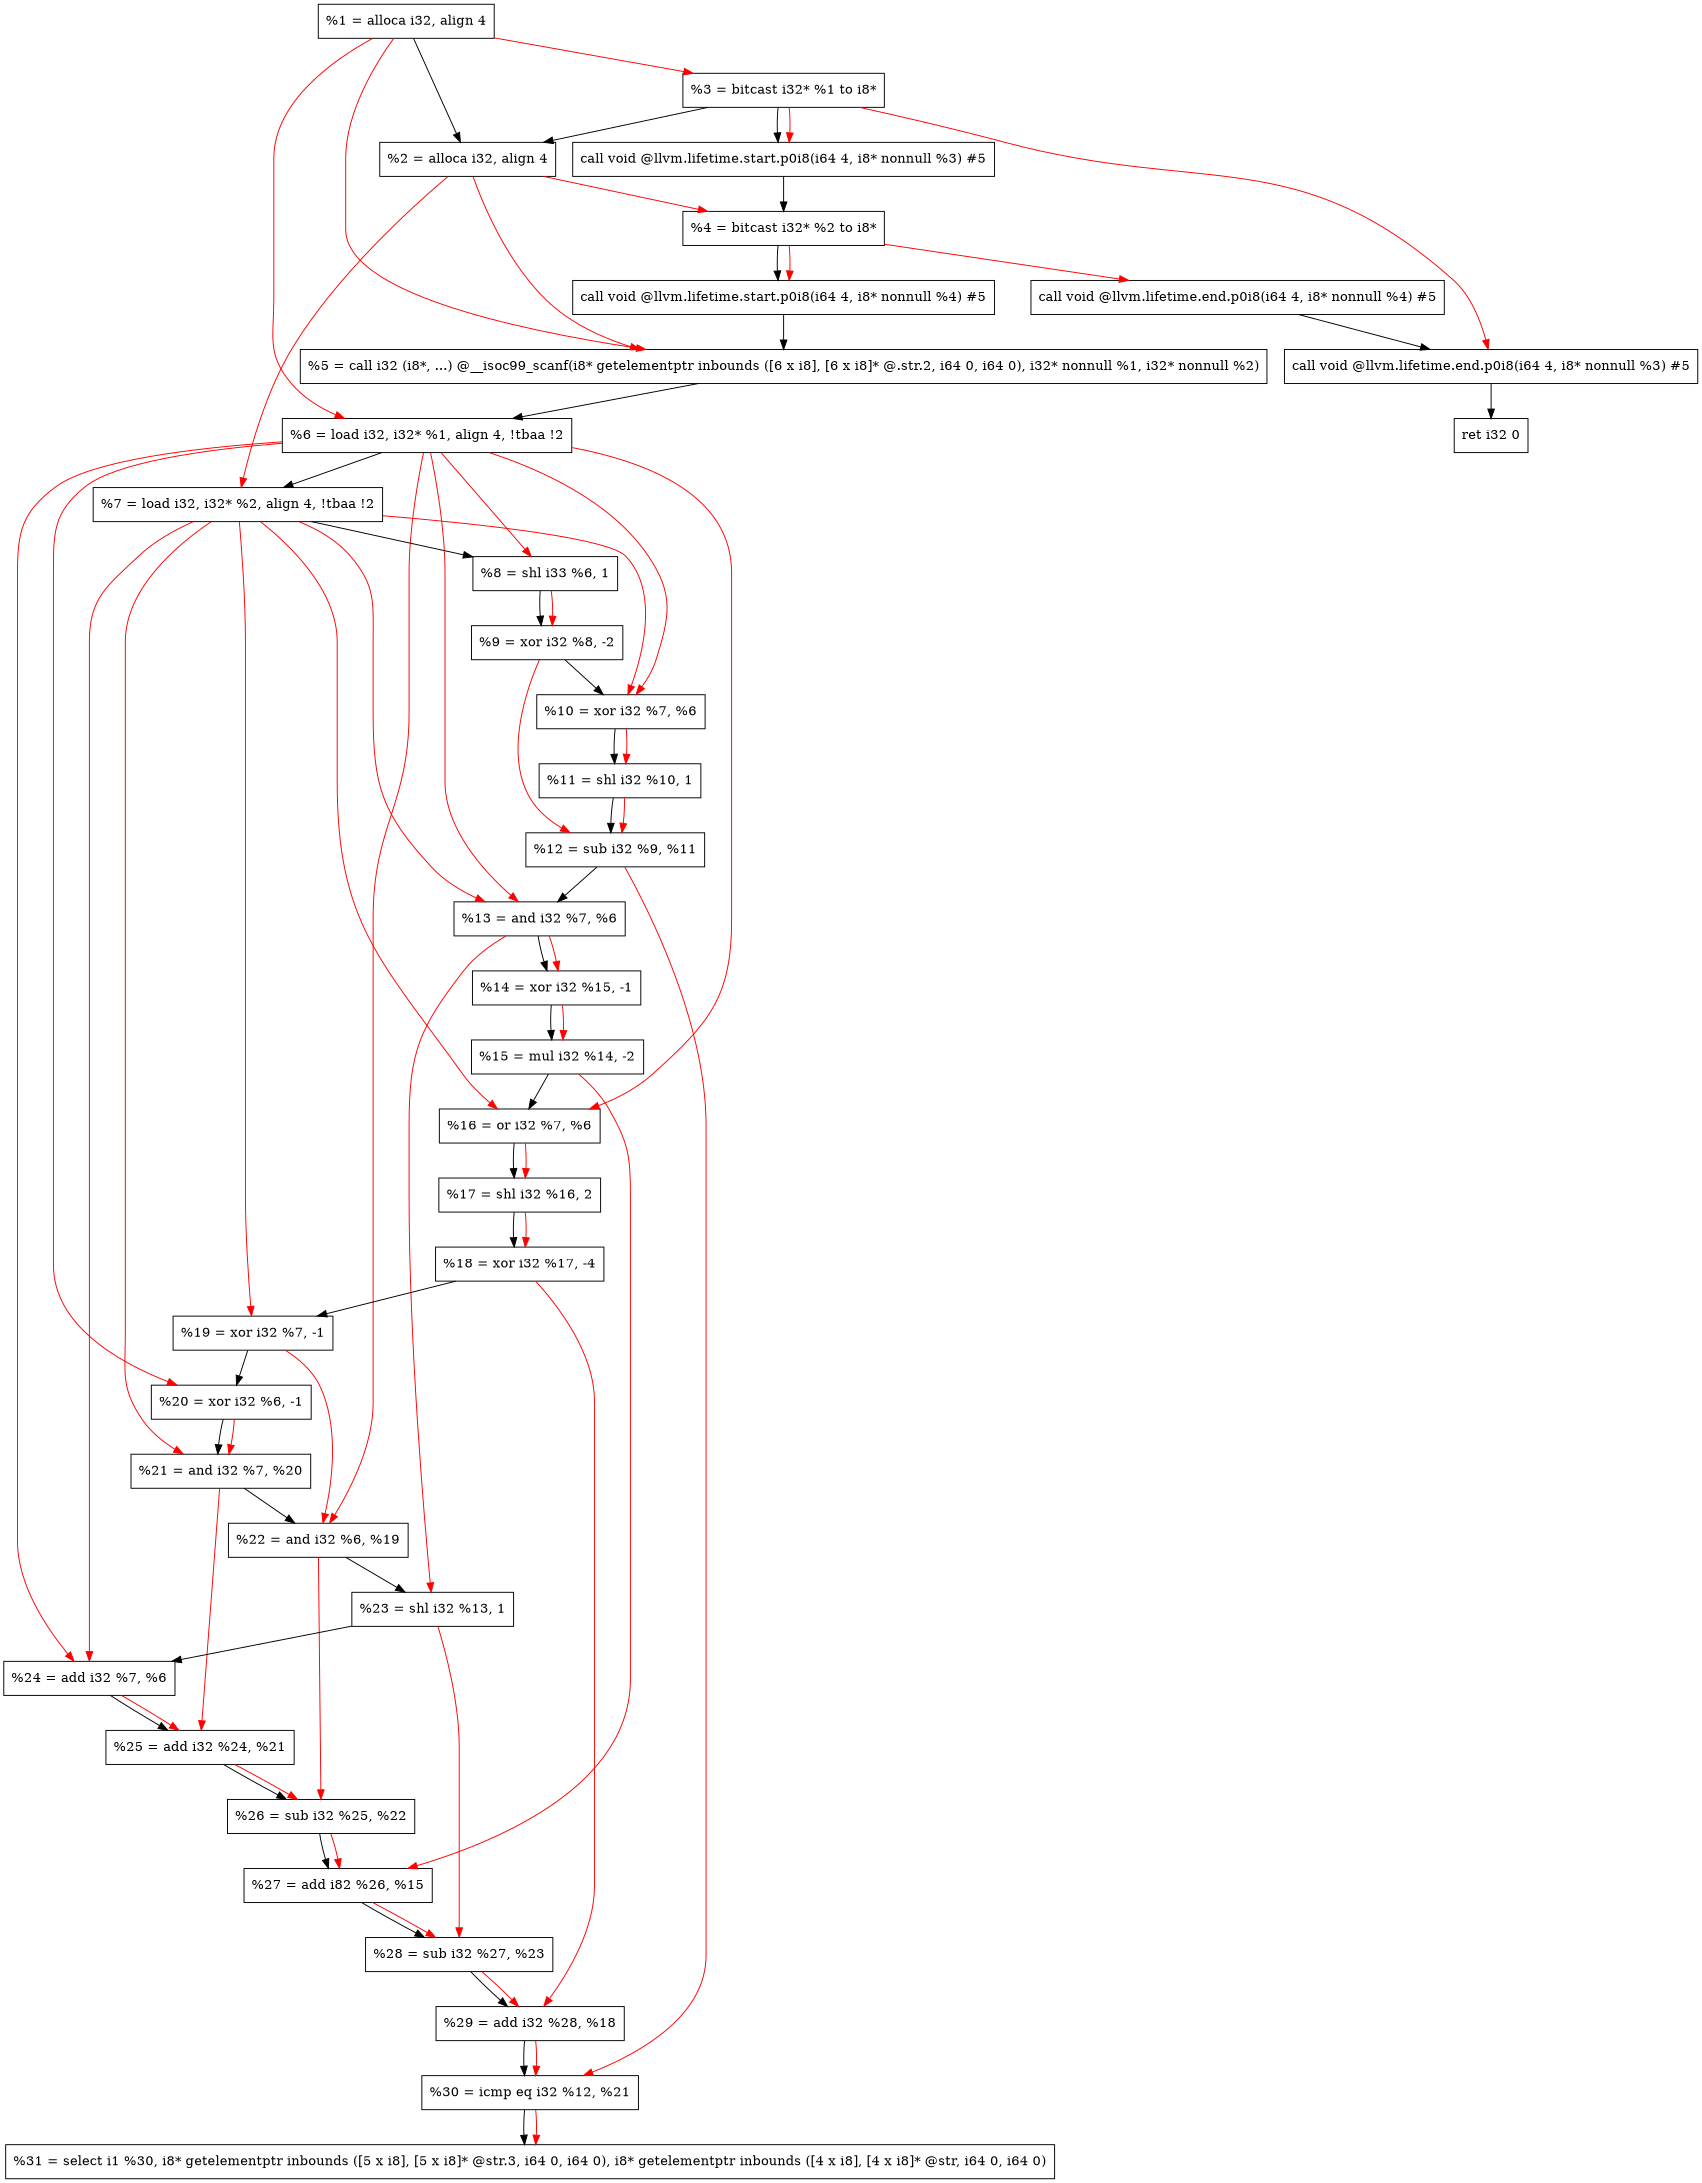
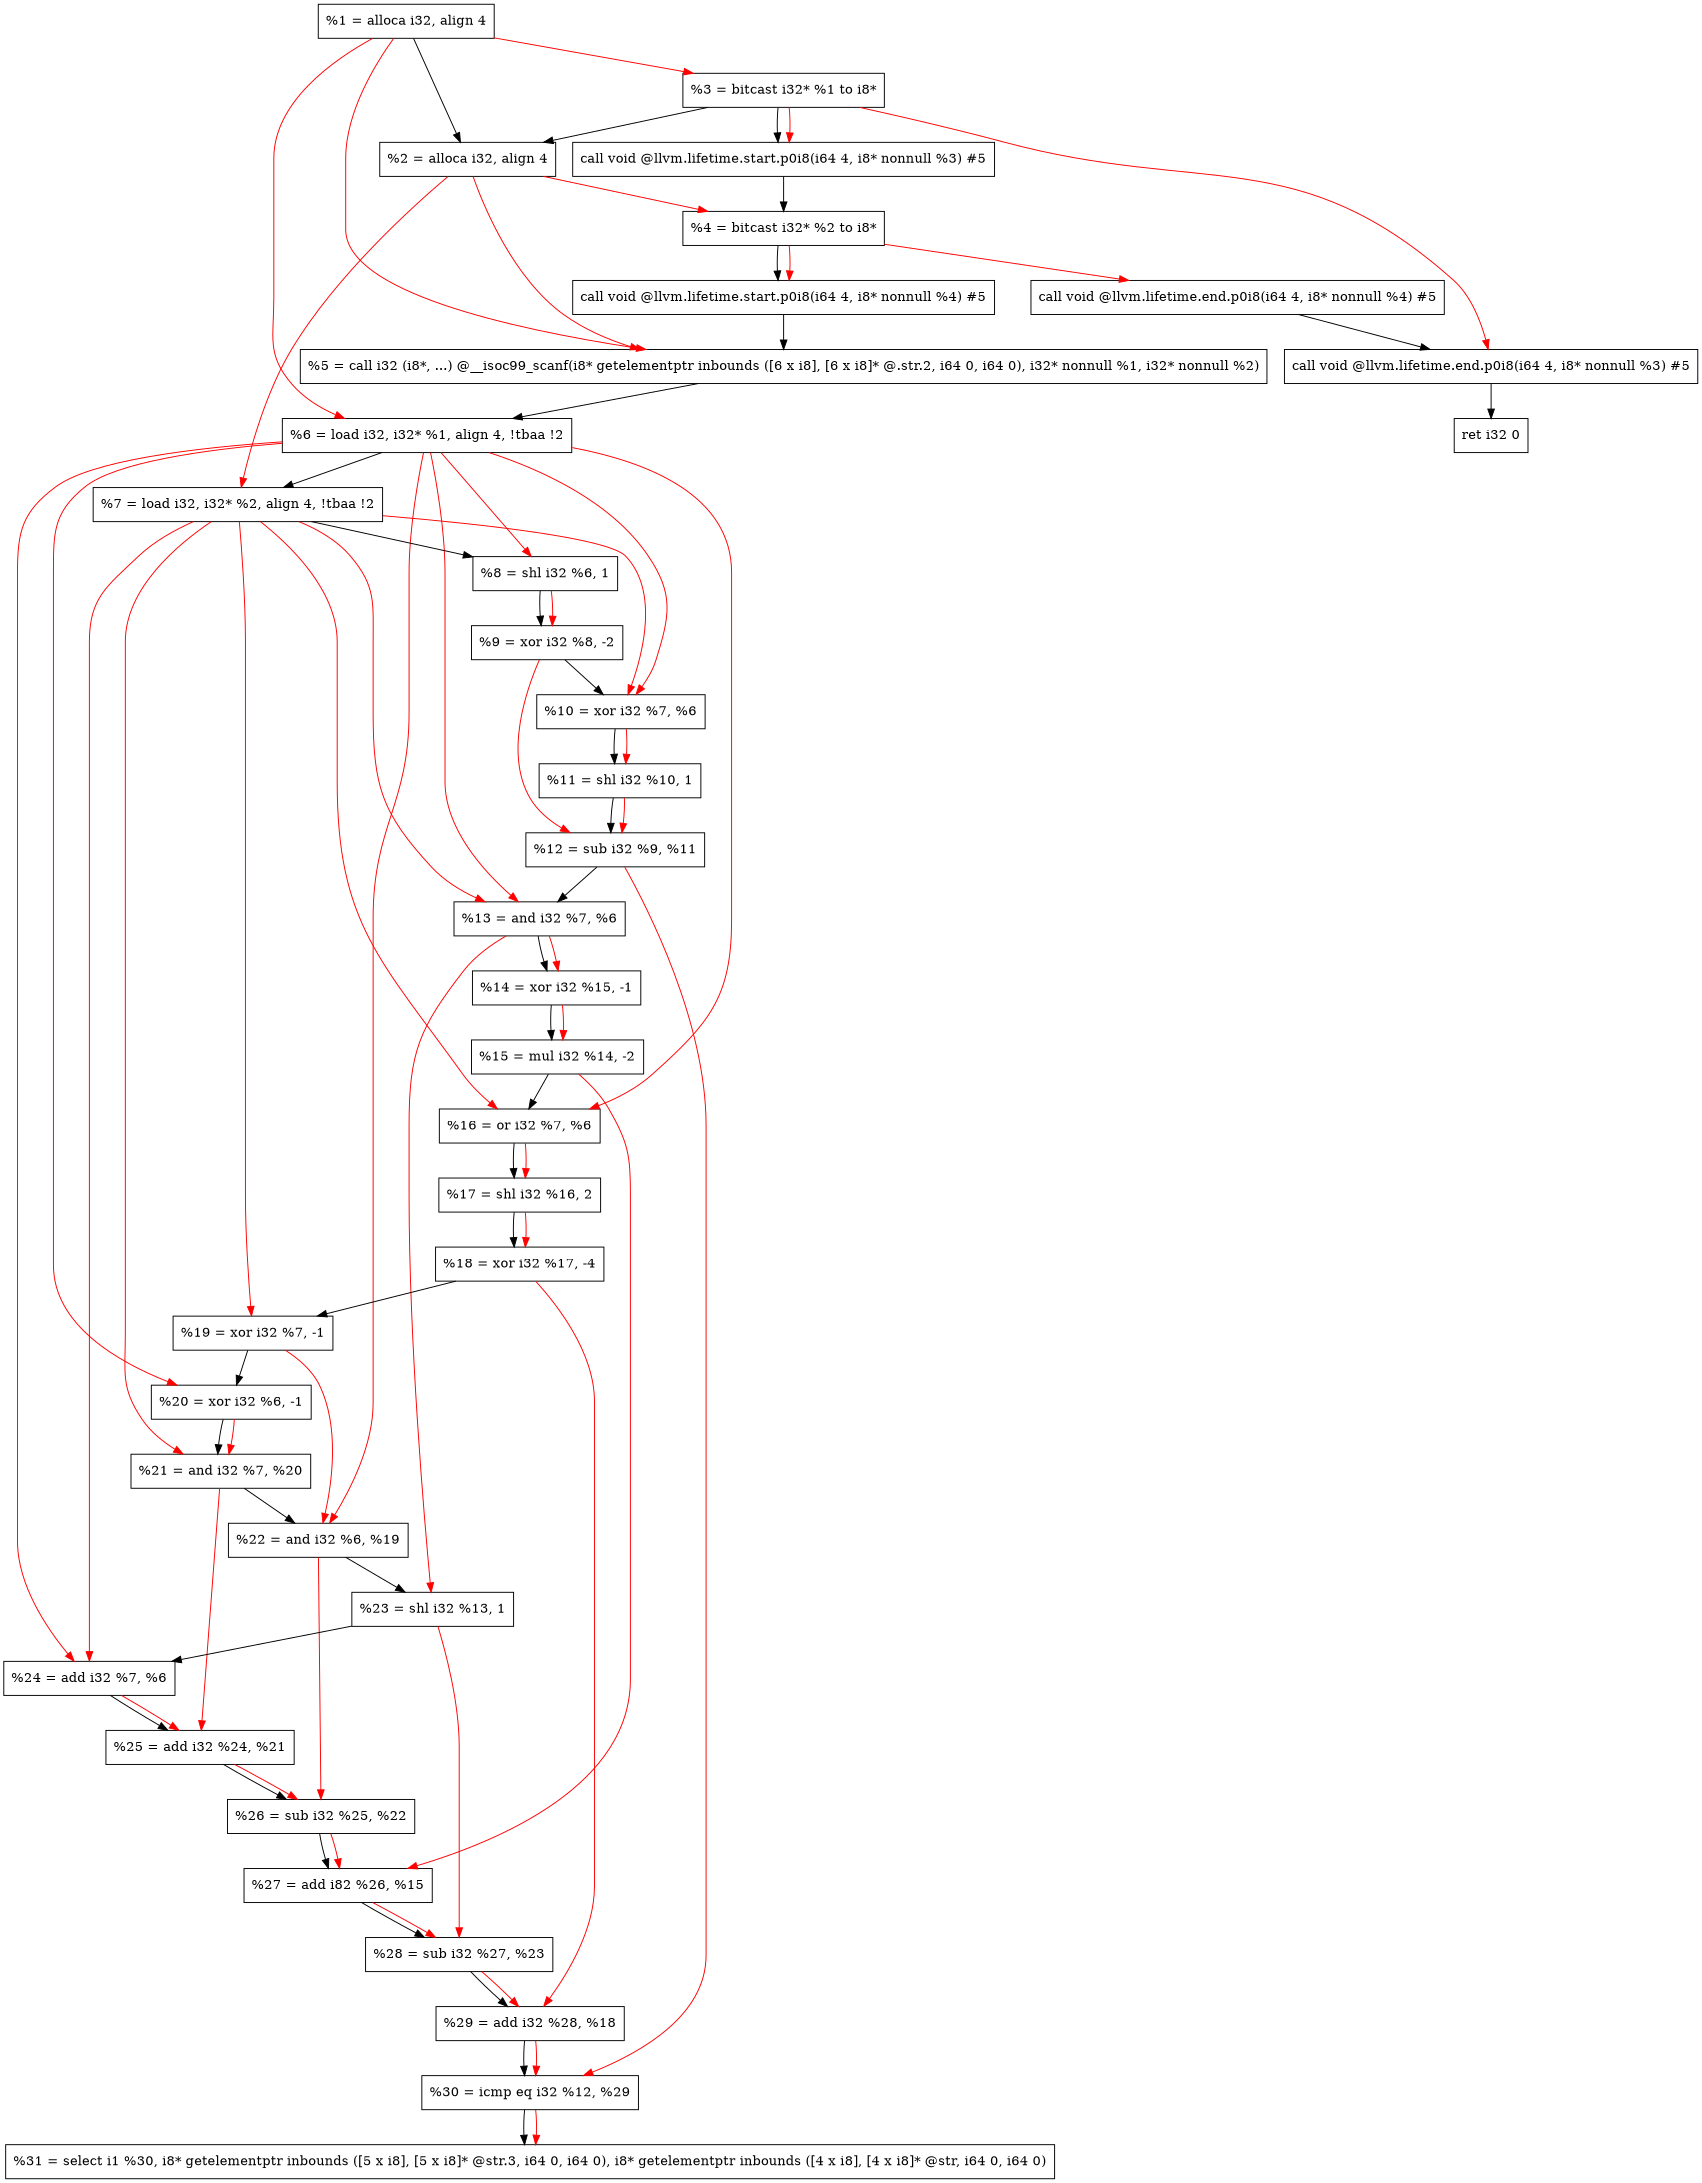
node "%8 = shl i33 %6, 1": label "%8 = shl i33 %6, 1" -> "%8 = shl i32 %6, 1"
node "%30 = icmp eq i32 %12, %21": label "%30 = icmp eq i32 %12, %21" -> "%30 = icmp eq i32 %12, %29"
